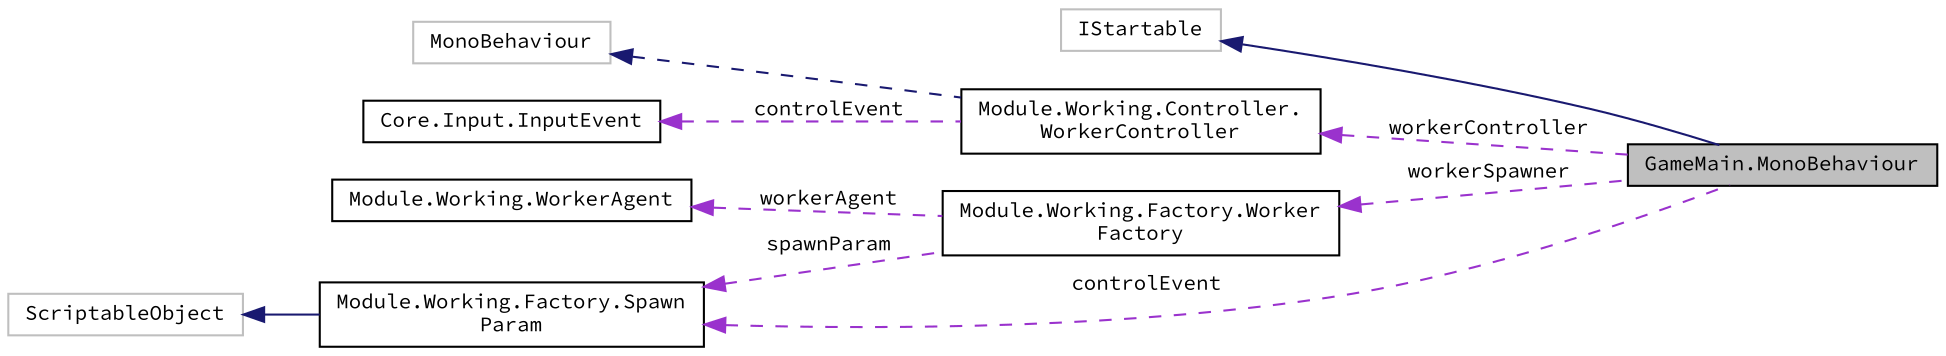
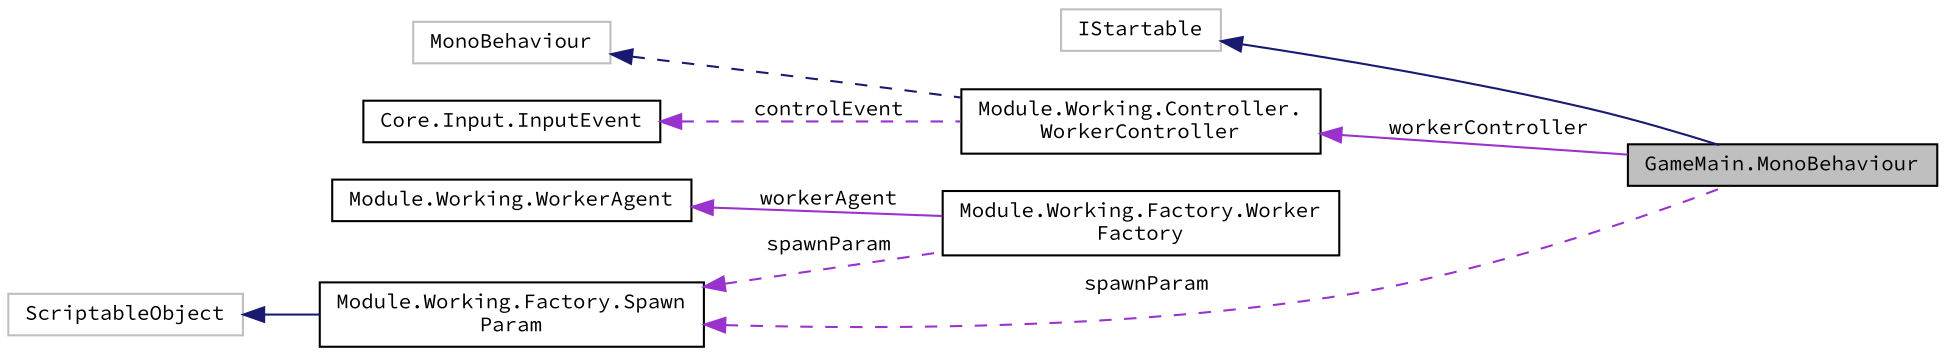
edge "GameMain.MonoBehaviour" -> "Module.Working.Controller. WorkerController": style dashed -> solid
edge "GameMain.MonoBehaviour" -> "Module.Working.Factory.Worker Factory": removed, label "workerSpawner"
edge "Module.Working.Factory.Worker Factory" -> "Module.Working.WorkerAgent": style dashed -> solid
edge "GameMain.MonoBehaviour" -> "Module.Working.Factory.Spawn Param": label " controlEvent" -> " spawnParam"
